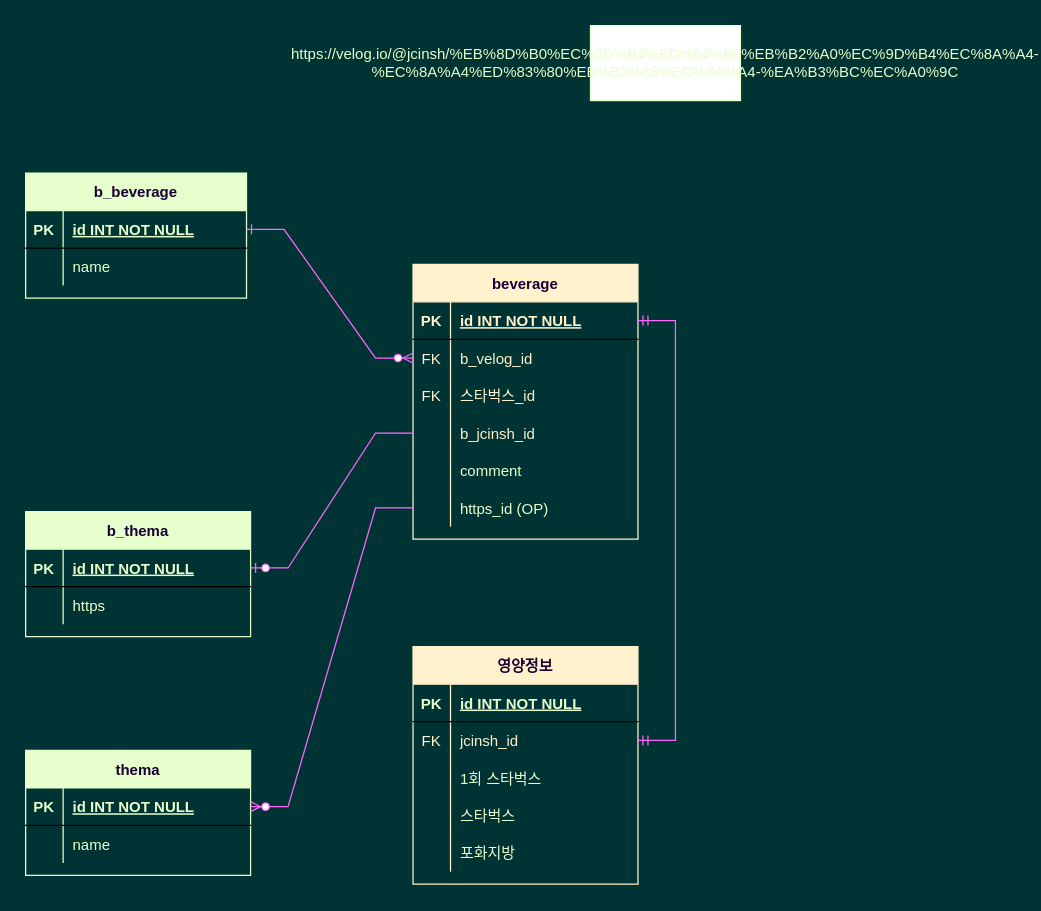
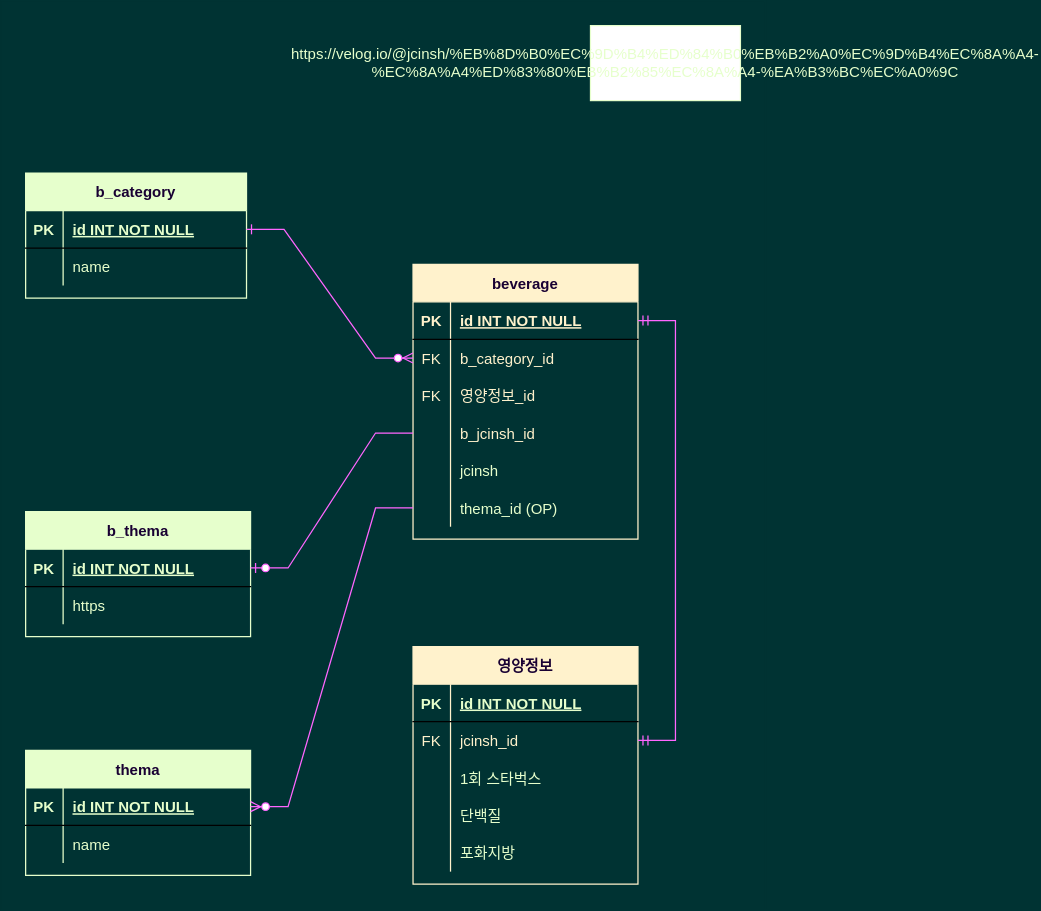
node "b_beverage": label "b_beverage" -> "b_category"
node "b_velog_id": label "b_velog_id" -> "b_category_id"
node "스타벅스_id": label "스타벅스_id" -> "영양정보_id"
node "comment": label "comment" -> "jcinsh"
node "https_id (OP)": label "https_id (OP)" -> "thema_id (OP)"
node "스타벅스": label "스타벅스" -> "단백질"
